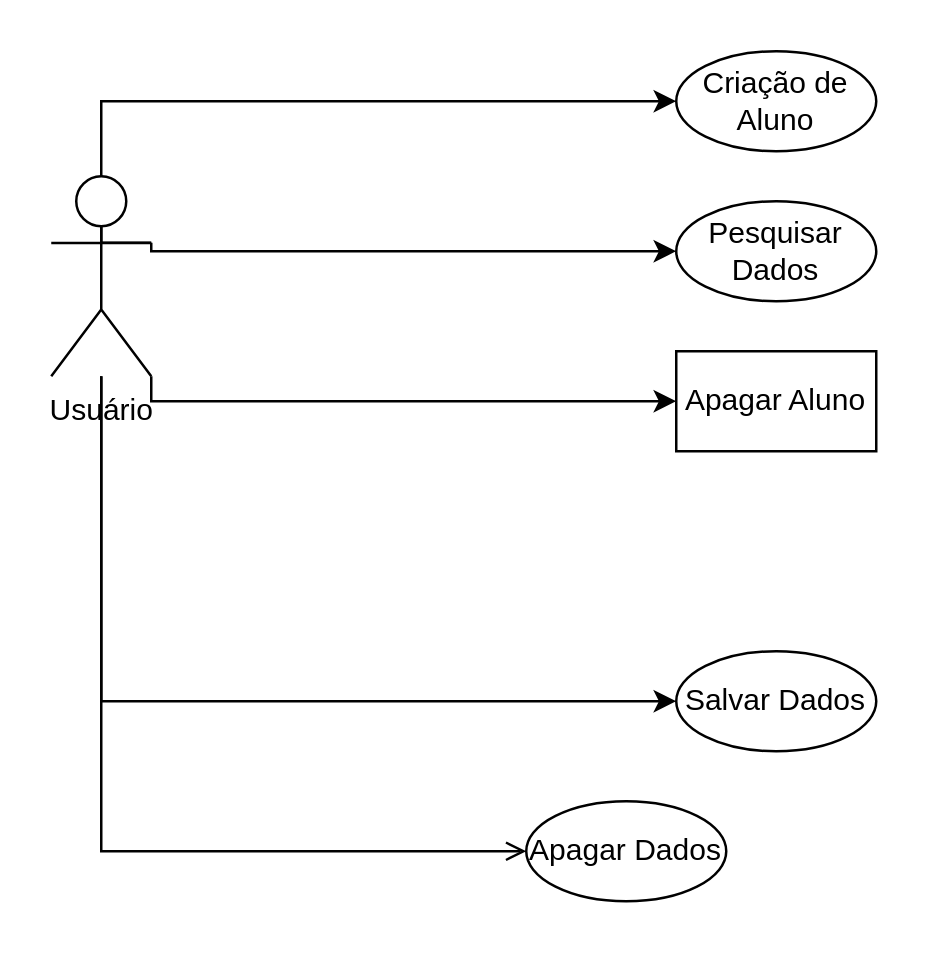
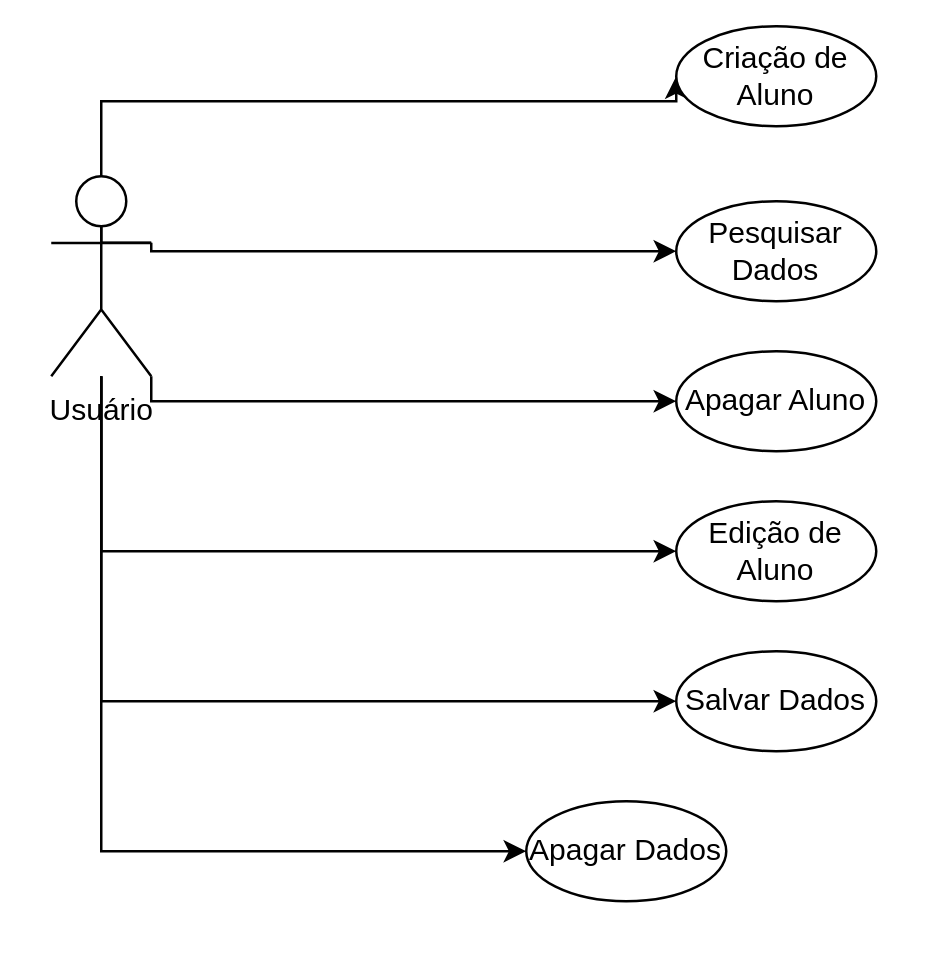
node "Criação de Aluno": moved (776, 101) -> (776, 76)
node "Apagar Aluno": shape rectangle -> ellipse
edge "Usuário" -> "Edição de Aluno": added
node "Edição de Aluno": added
edge "Usuário" -> "Apagar Dados": arrowhead open -> classic
